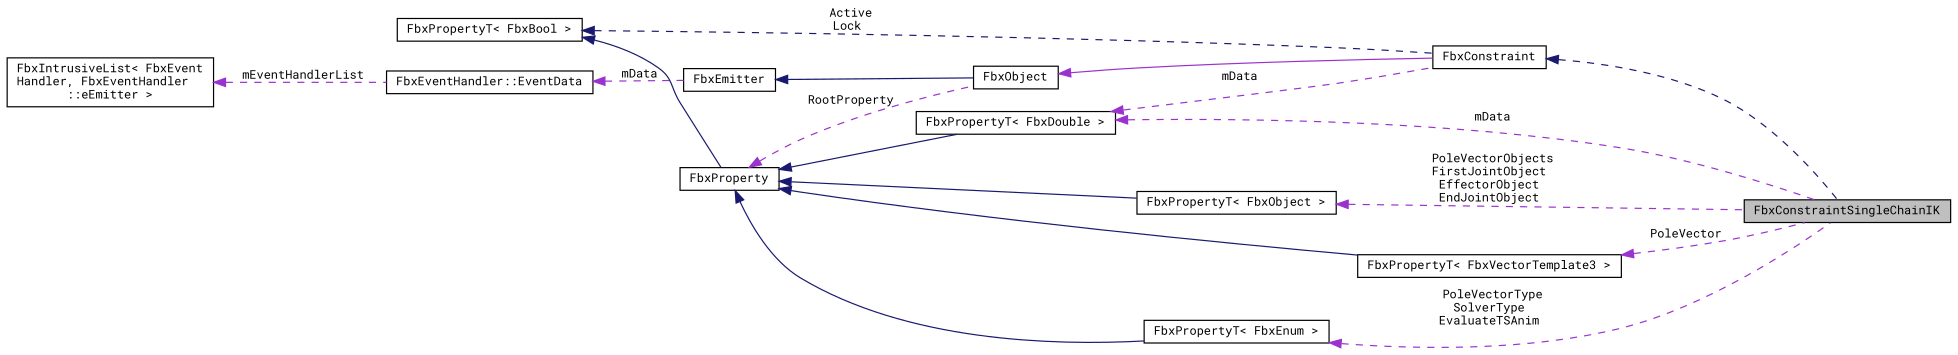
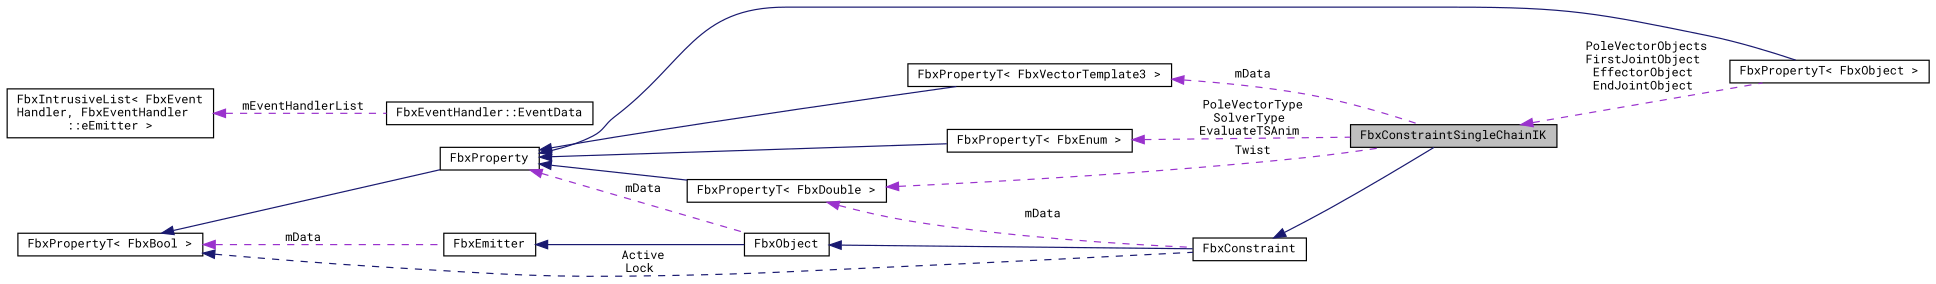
edge "FbxConstraint" -> "FbxObject": color darkorchid3 -> midnightblue
edge "FbxEmitter" -> "FbxEventHandler::EventData": now "FbxEmitter" -> "FbxPropertyT< FbxBool >"
edge "FbxConstraintSingleChainIK" -> "FbxConstraint": style dashed -> solid
edge "FbxObject" -> "FbxProperty": label " RootProperty" -> " mData"
edge "FbxConstraintSingleChainIK" -> "FbxPropertyT< FbxDouble >": label " mData" -> " Twist"
edge "FbxConstraintSingleChainIK" -> "FbxPropertyT< FbxObject >": reversed
edge "FbxConstraintSingleChainIK" -> "FbxPropertyT< FbxVectorTemplate3 >": label " PoleVector" -> " mData"
